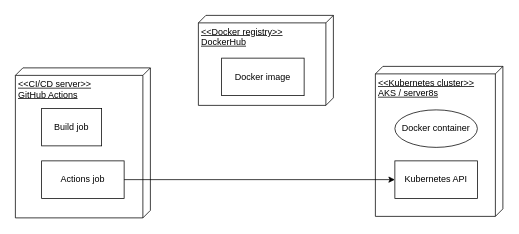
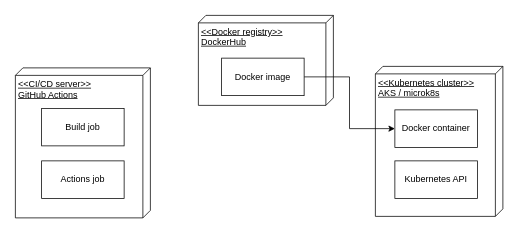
node "<<Kubernetes cluster>> AKS / server8s": label "<<Kubernetes cluster>> AKS / server8s" -> "<<Kubernetes cluster>> AKS / microk8s"
edge "Docker image" -> "Docker container": added
node "Build job": size 60x38 -> 83x38
node "Docker container": shape ellipse -> rectangle
edge "Actions job" -> "Kubernetes API": removed
